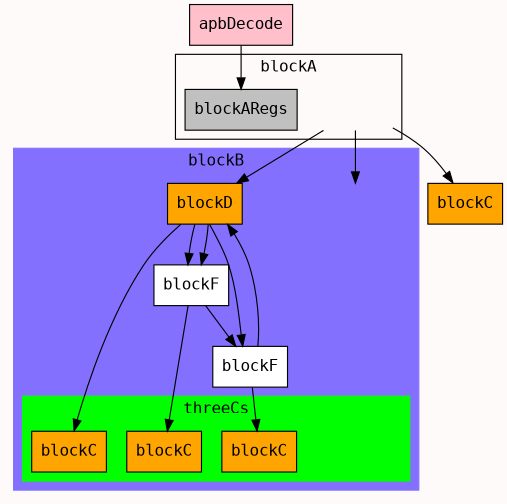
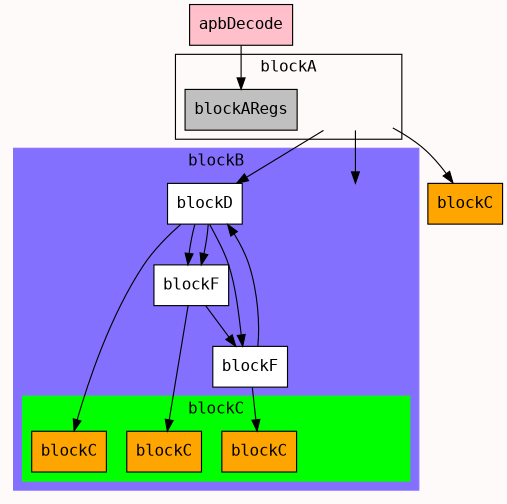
node "blockD": fillcolor orange -> white
cluster "threeCs": label "threeCs" -> "blockC"
